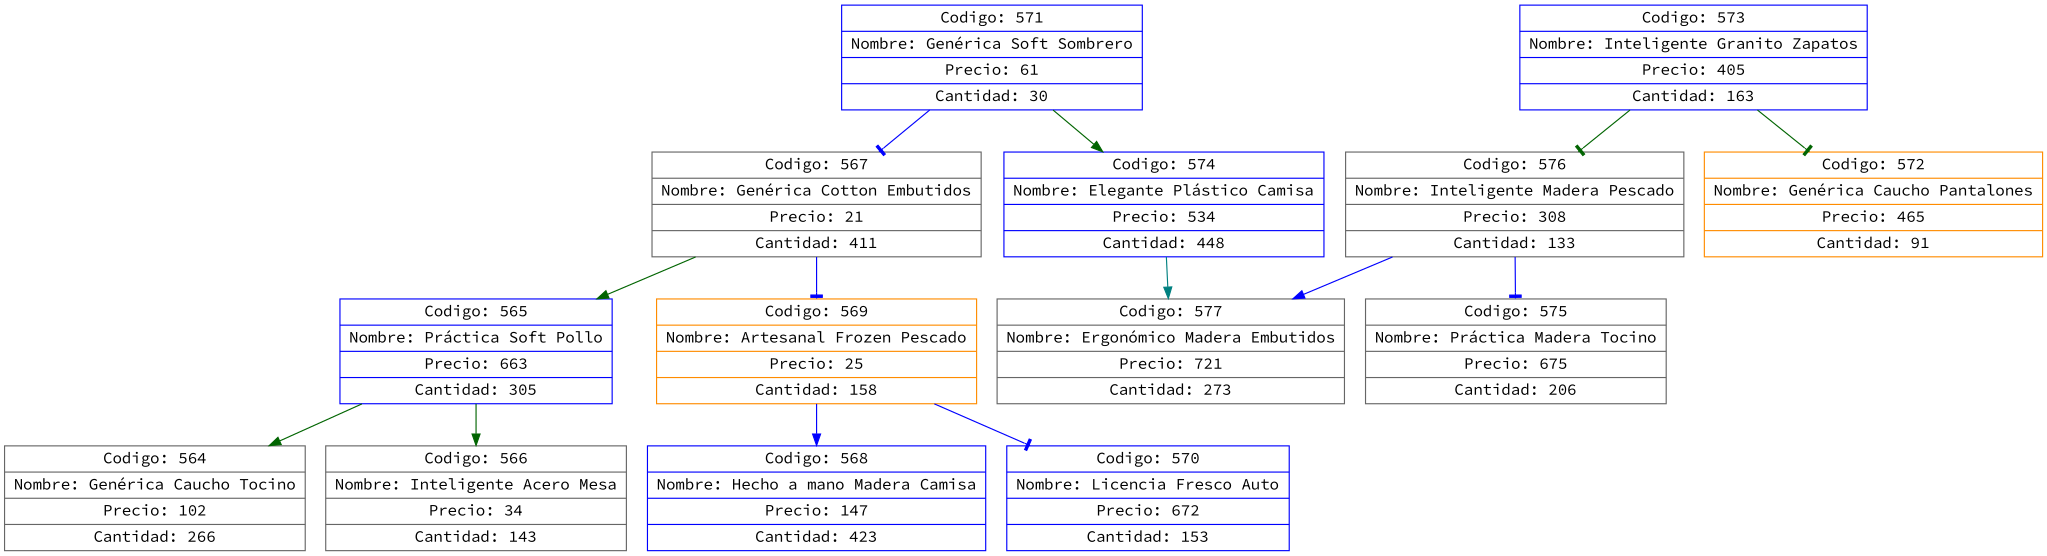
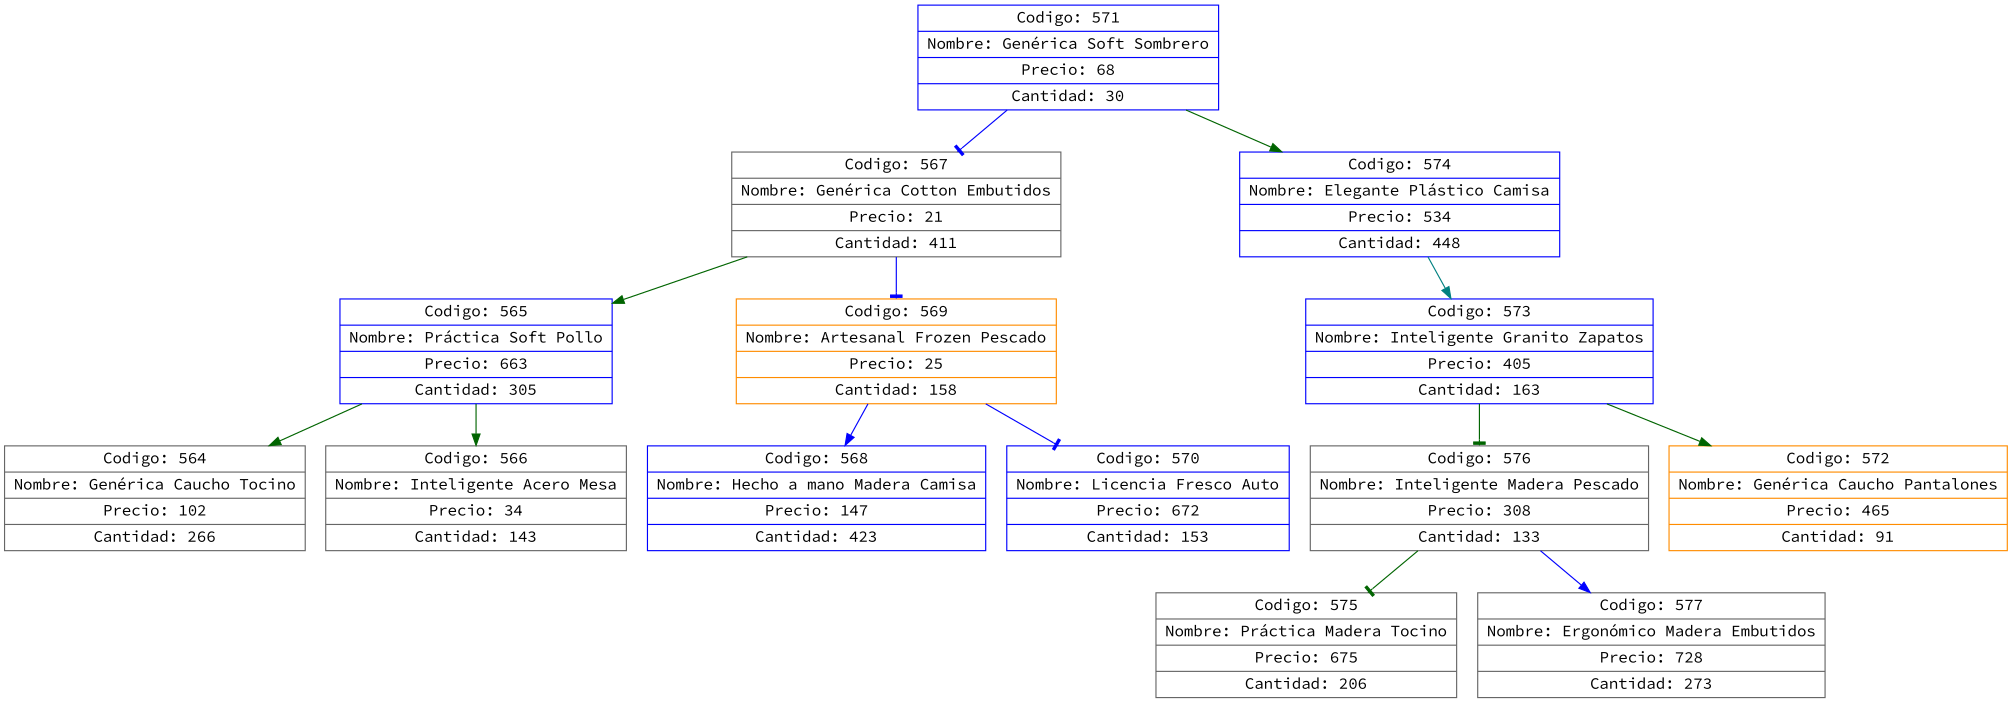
node "Codigo: 571": text "Precio: 61" -> "Precio: 68"
edge "Codigo: 573" -> "Codigo: 572": arrowhead tee -> normal
edge "Codigo: 574" -> "Codigo: 577": now "Codigo: 574" -> "Codigo: 573"
edge "Codigo: 576" -> "Codigo: 575": color blue -> darkgreen
node "Codigo: 577": text "Precio: 721" -> "Precio: 728"
